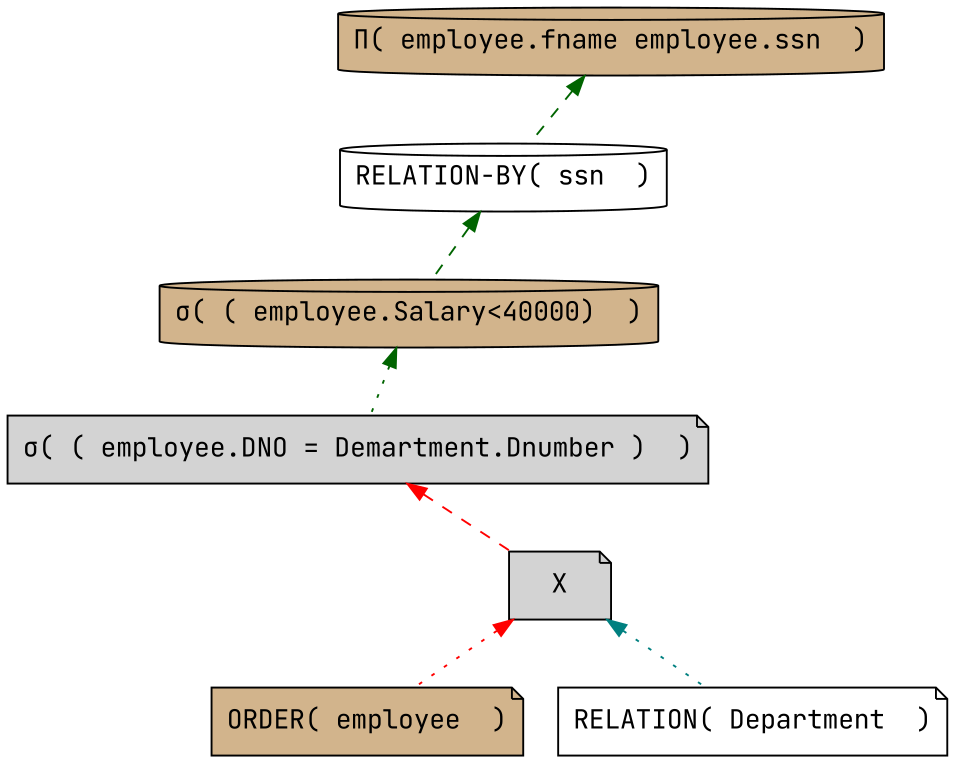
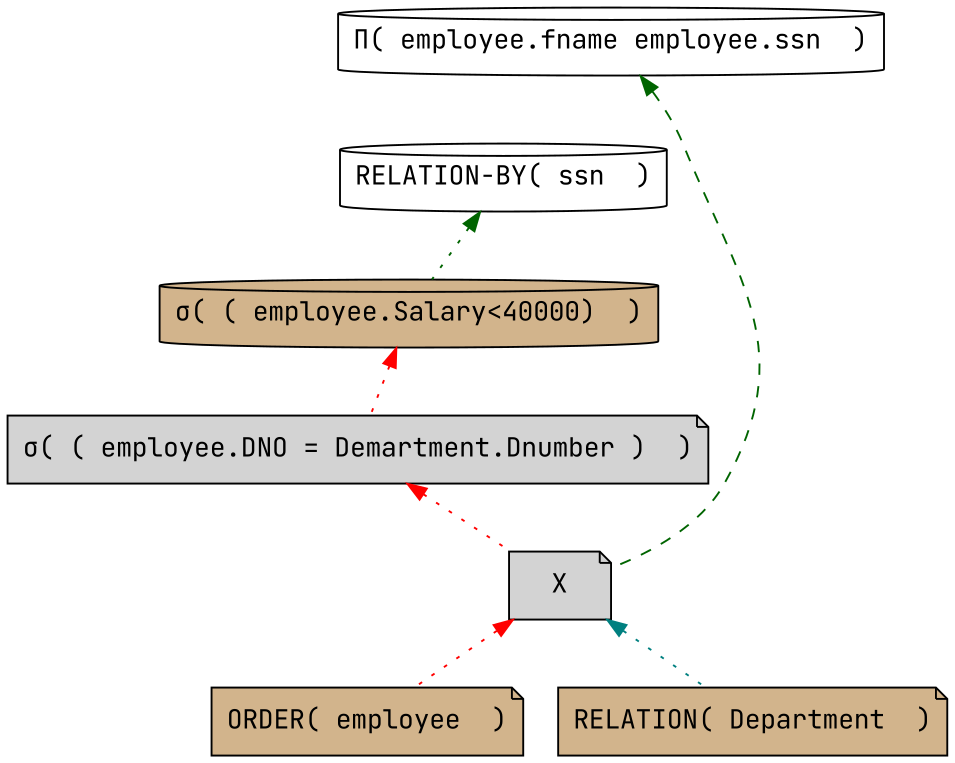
node "Π( employee.fname employee.ssn  )": fillcolor tan -> white
edge "RELATION-BY( ssn  )" -> "Π( employee.fname employee.ssn  )": now "X" -> "Π( employee.fname employee.ssn  )"
edge "σ( ( employee.Salary<40000)  )" -> "RELATION-BY( ssn  )": style dashed -> dotted
edge "σ( ( employee.DNO = Demartment.Dnumber )  )" -> "σ( ( employee.Salary<40000)  )": color darkgreen -> red
edge "X" -> "σ( ( employee.DNO = Demartment.Dnumber )  )": style dashed -> dotted
node "RELATION( Department  )": fillcolor white -> tan
